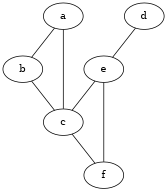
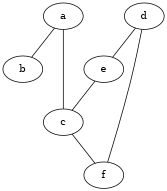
edge "b" -- "c": removed
edge "e" -- "f": now "d" -- "f"
